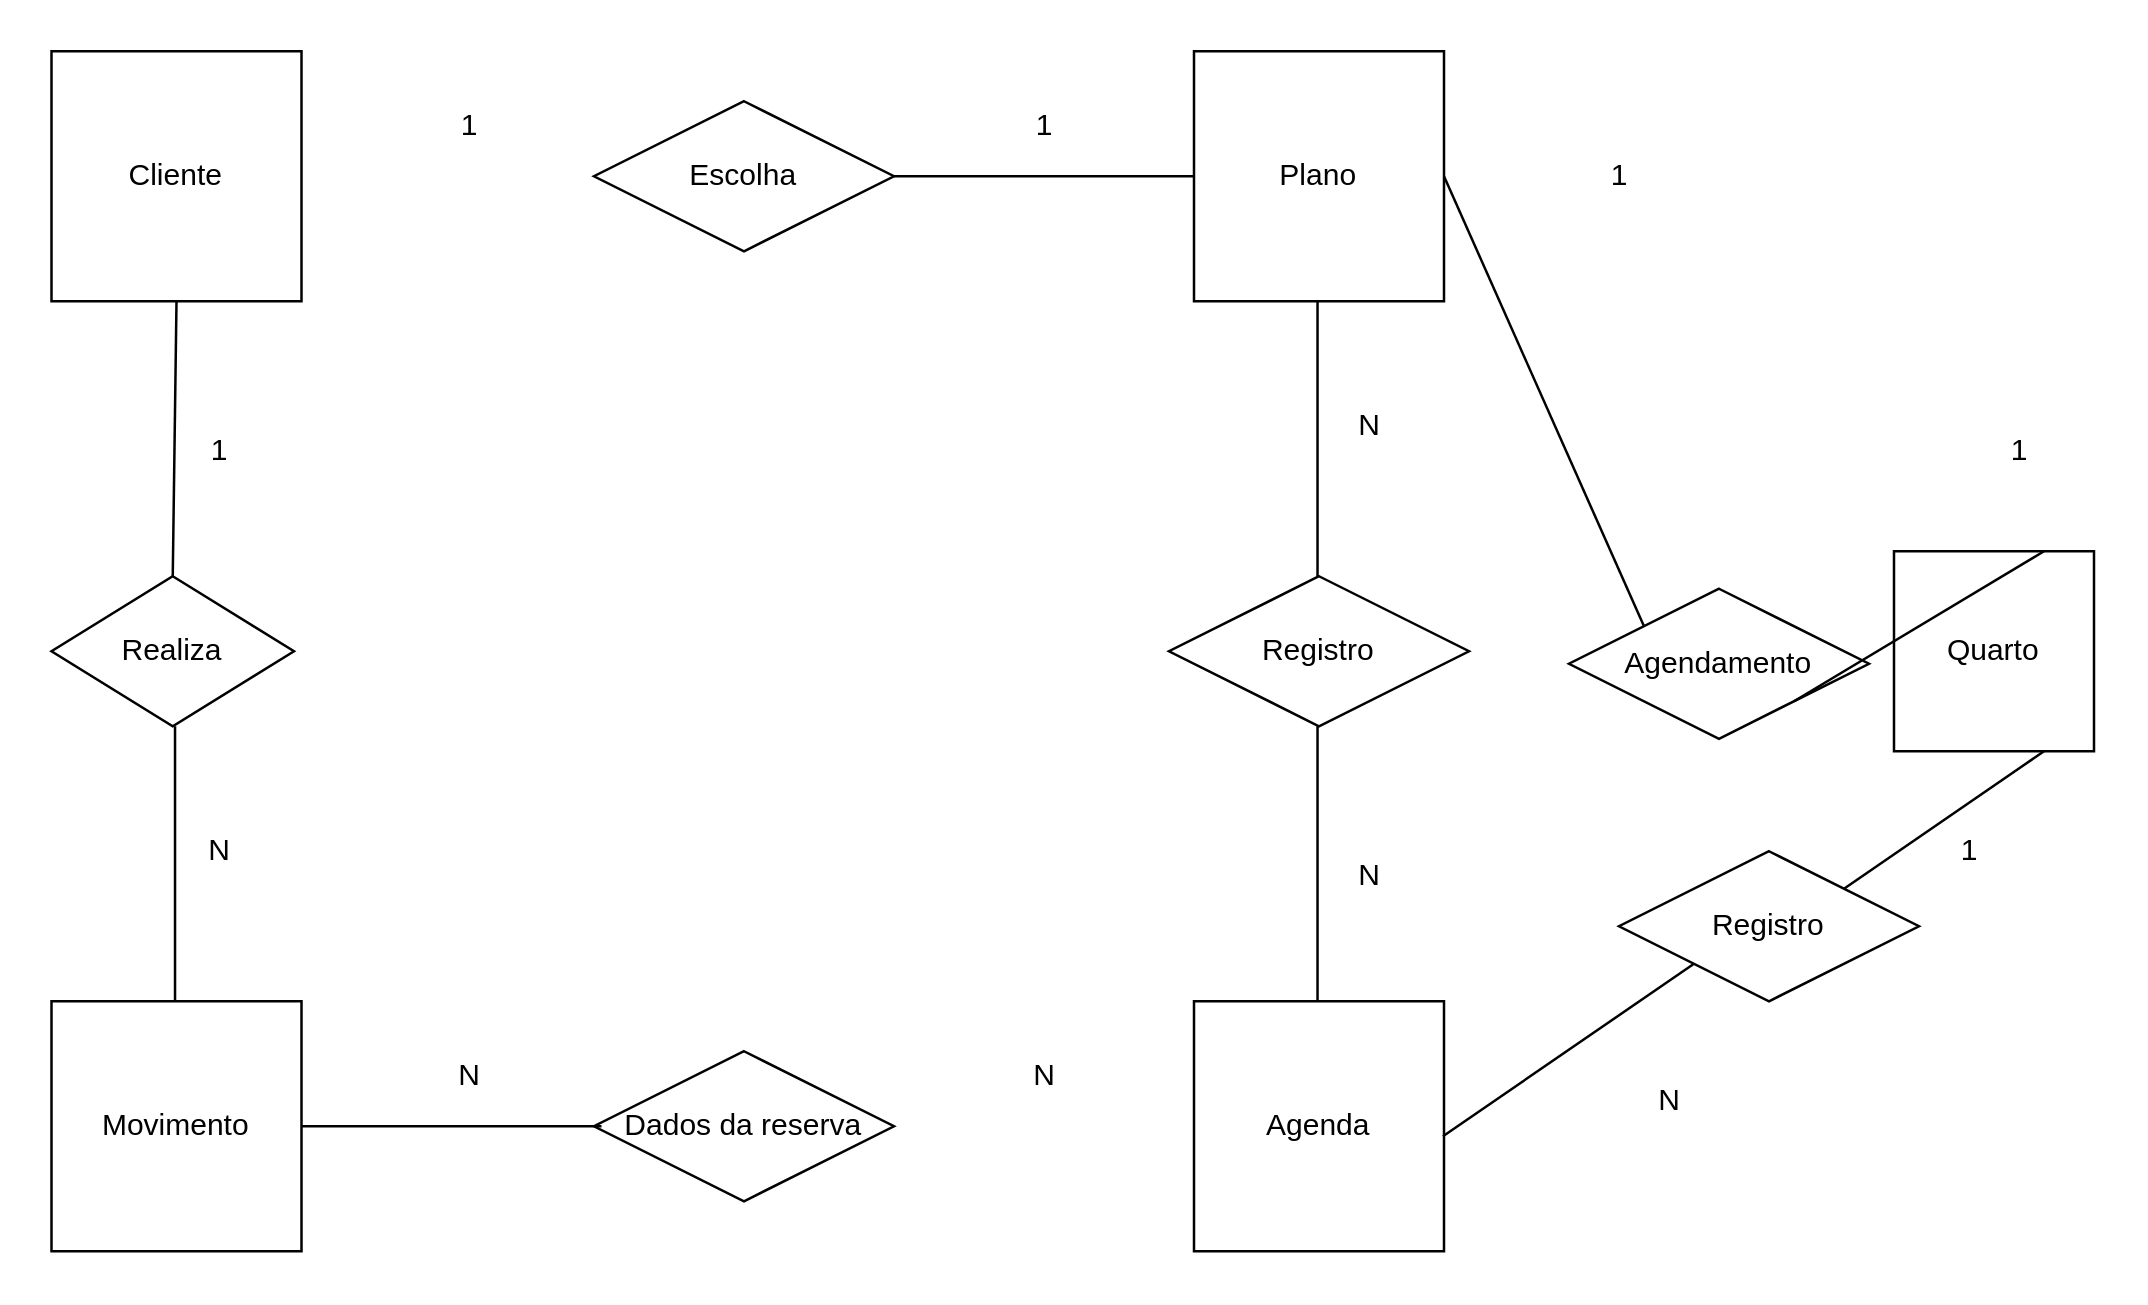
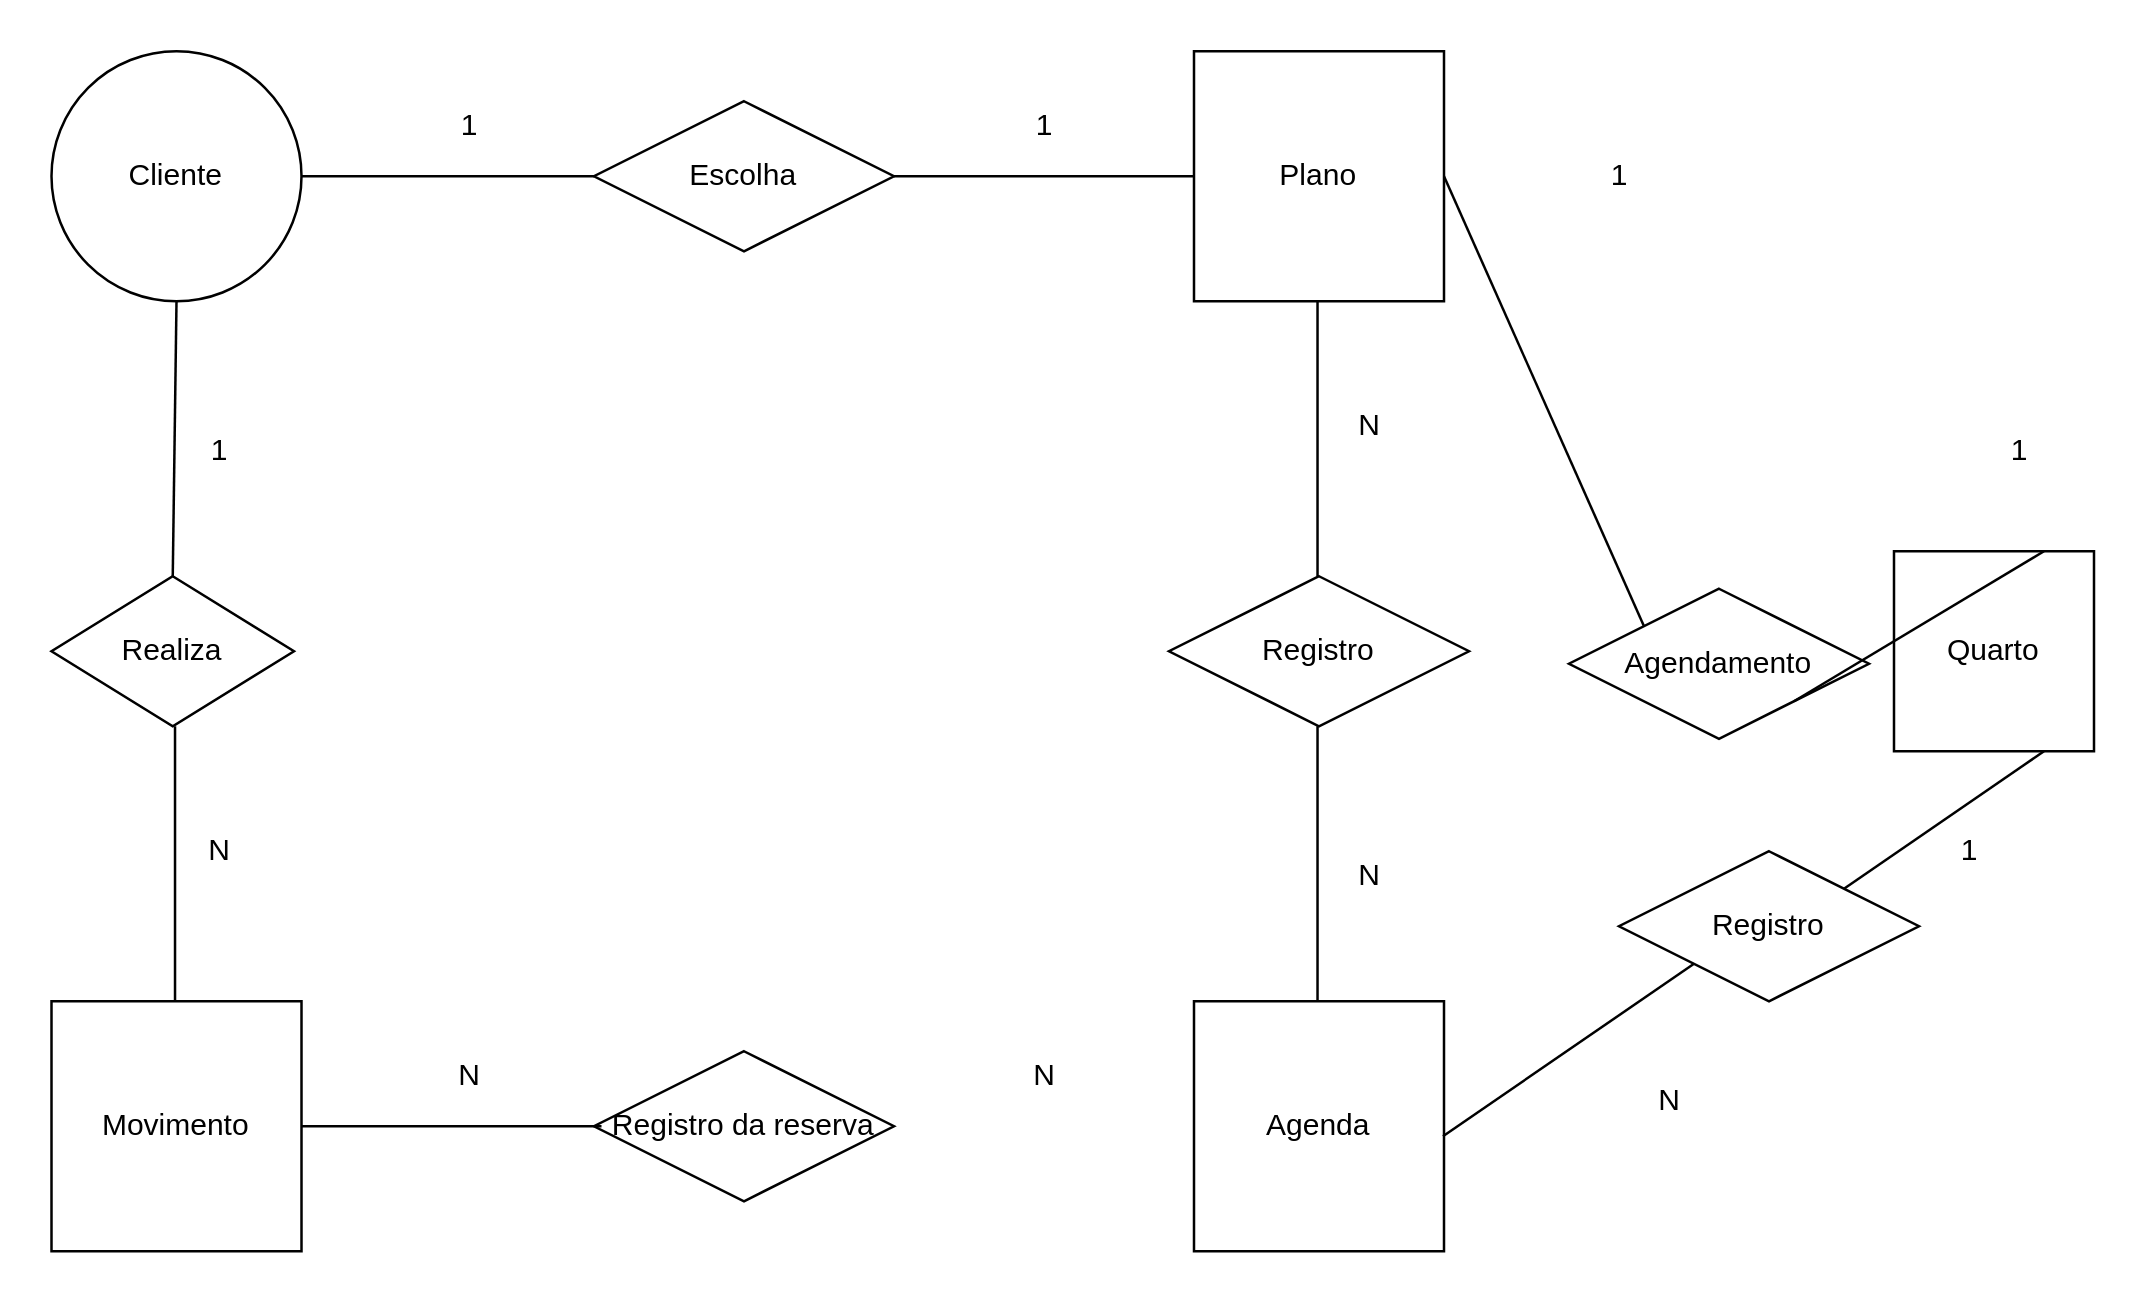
node "Cliente": shape rectangle -> ellipse
edge "Cliente" -- "Escolha": added
node "Dados da reserva": label "Dados da reserva" -> "Registro da reserva"
